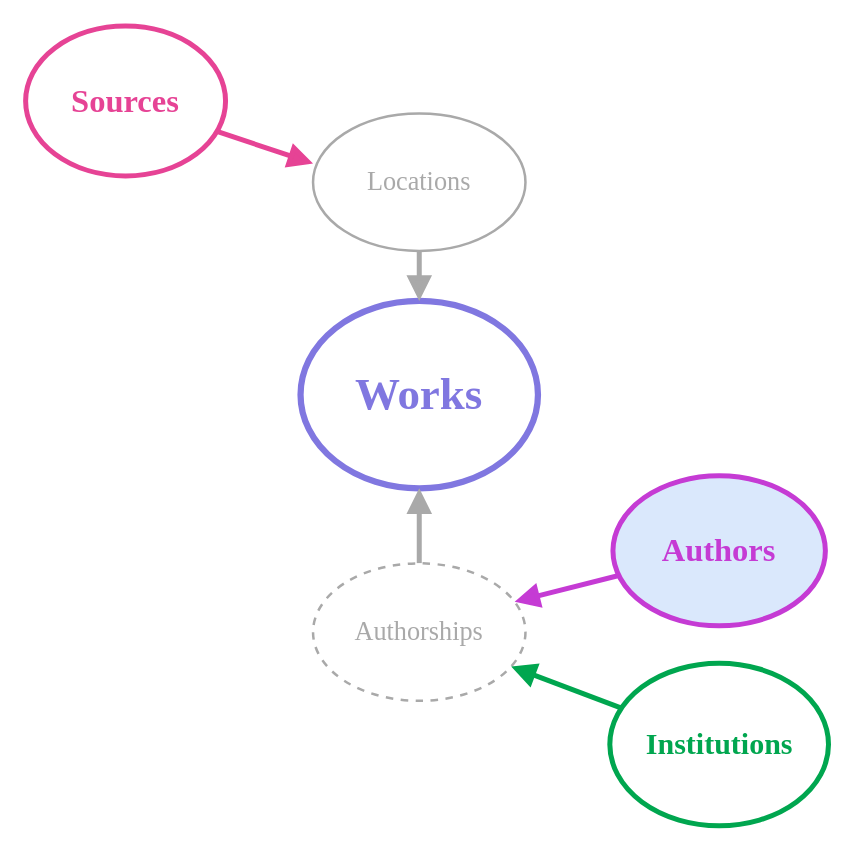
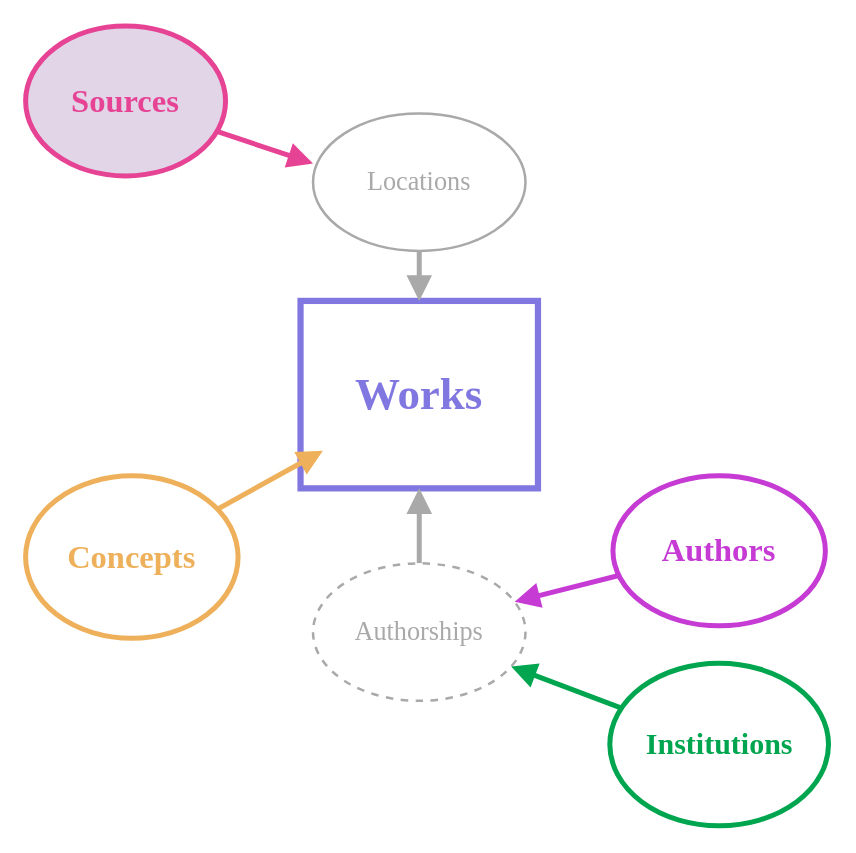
node "Sources": fillcolor #ffffff -> #e1d5e7
node "Works": shape ellipse -> rectangle
edge "Concepts" -> "Works": added
node "Authors": fillcolor #dae8fc -> #ffffff
node "Concepts": added
